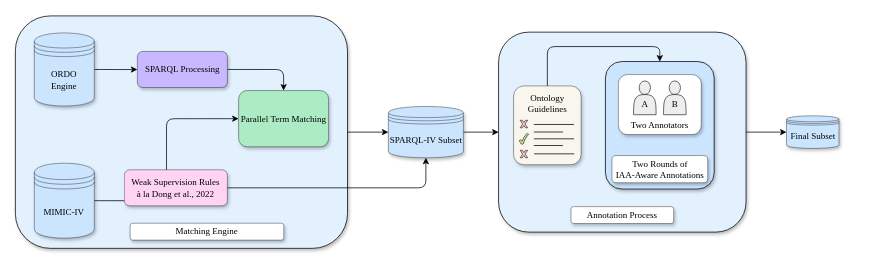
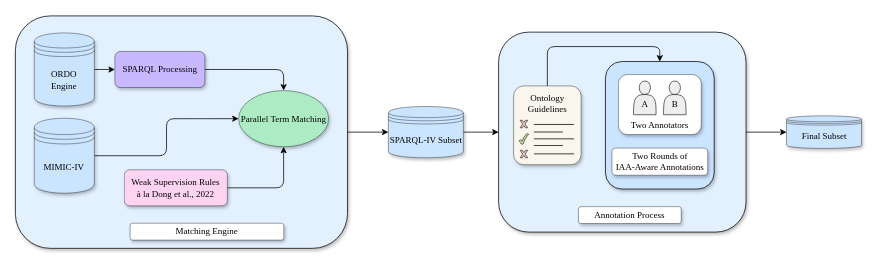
node "SPARQL Processing": moved (182, 69) -> (160, 69)
node "Parallel Term Matching": shape rounded rectangle -> ellipse
node "Final Subset": size 53x33 -> 75x33
node "Two Rounds of IAA-Aware Annotations": moved (660, 169) -> (660, 162)
edge "Weak Supervision Rules à la Dong et al., 2022" -> "SPARQL-IV Subset": now "Weak Supervision Rules à la Dong et al., 2022" -> "Parallel Term Matching"
node "MIMIC-IV": moved (64, 201) -> (64, 156)
node "Annotation Process": moved (623, 215) -> (630, 215)
